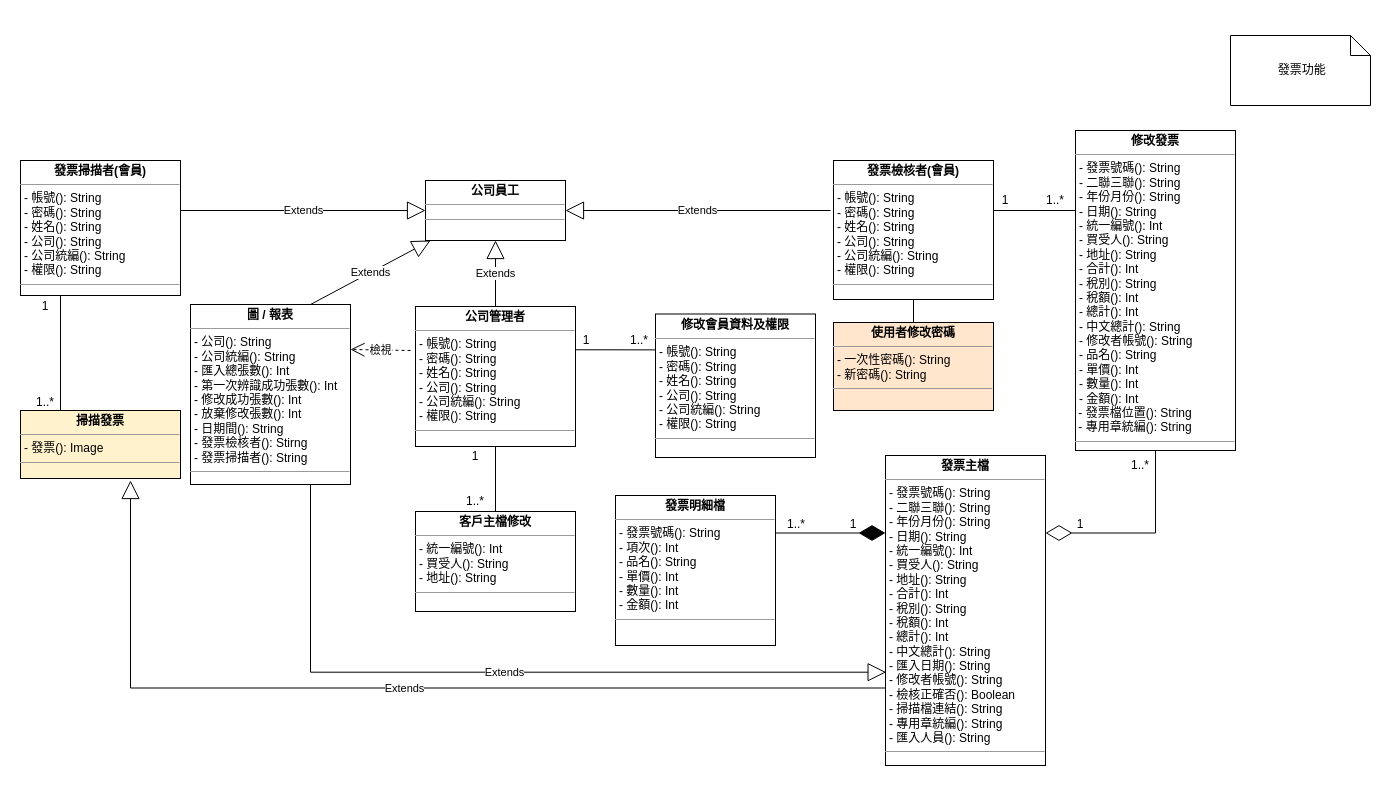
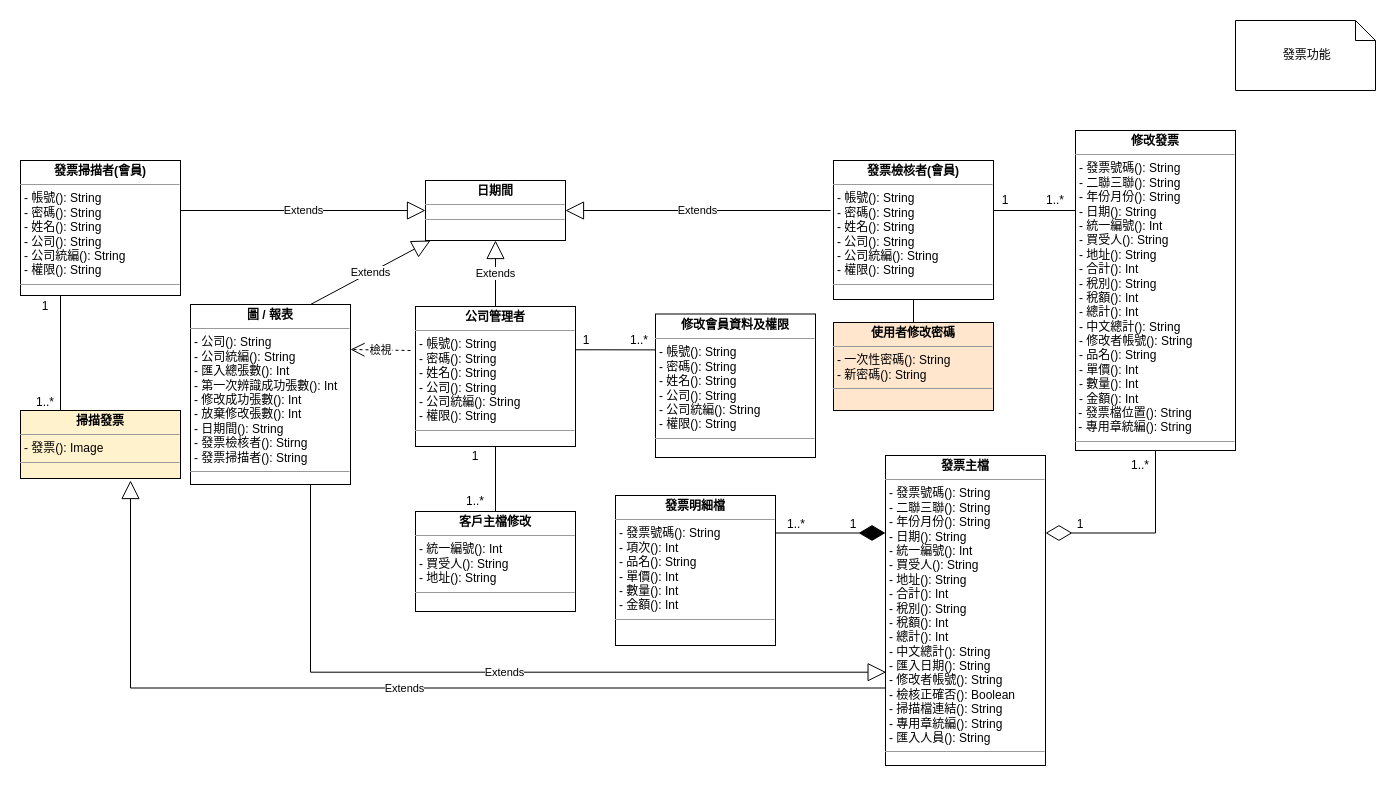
node "發票功能": moved (1301, 71) -> (1306, 56)
node "公司員工": label "公司員工" -> "日期間"
